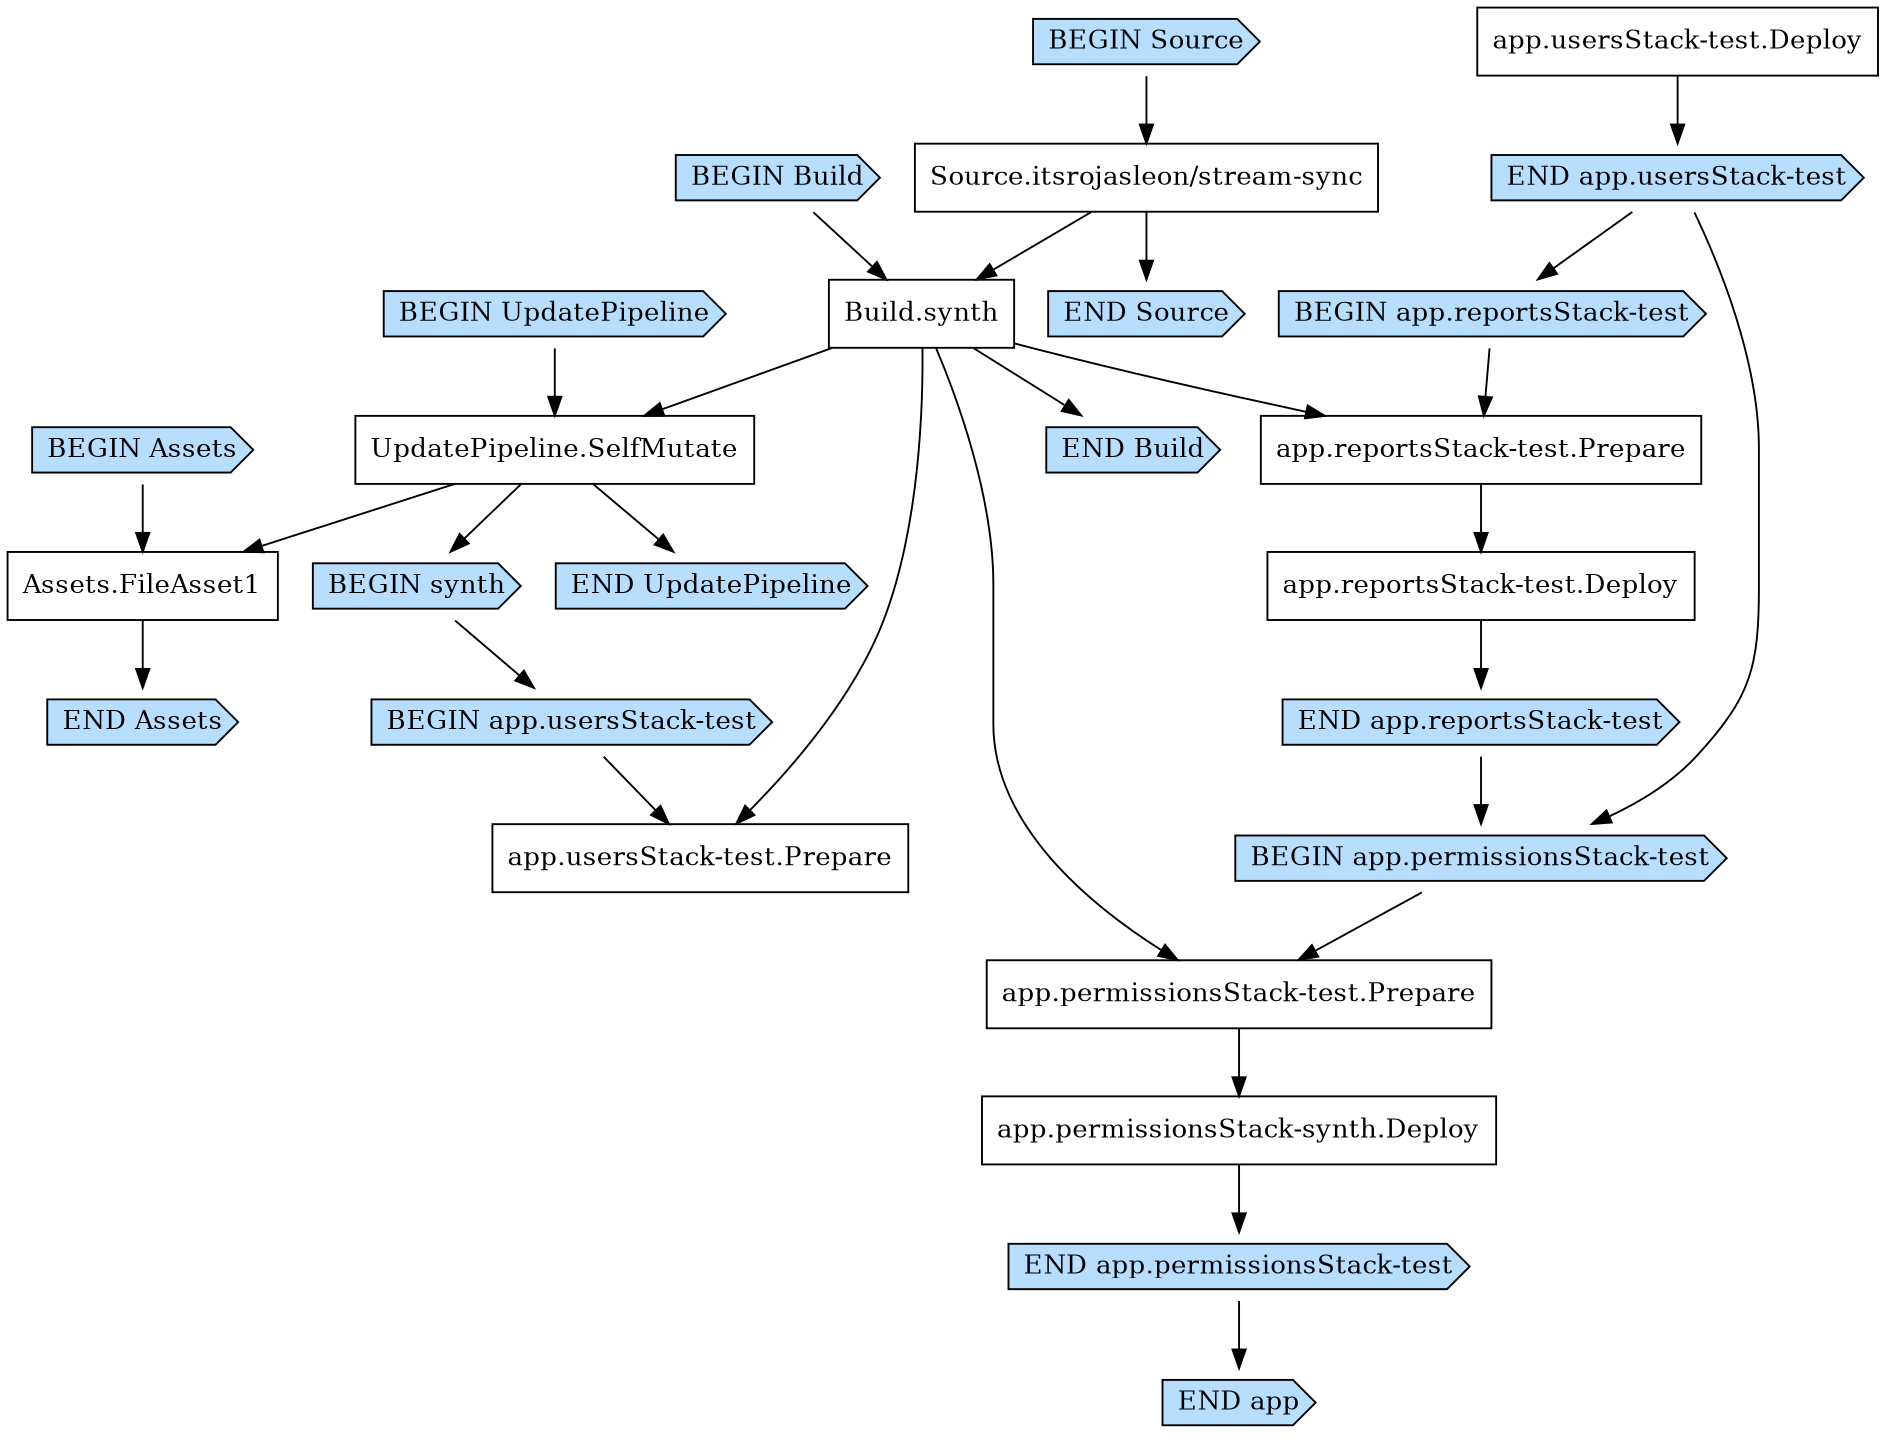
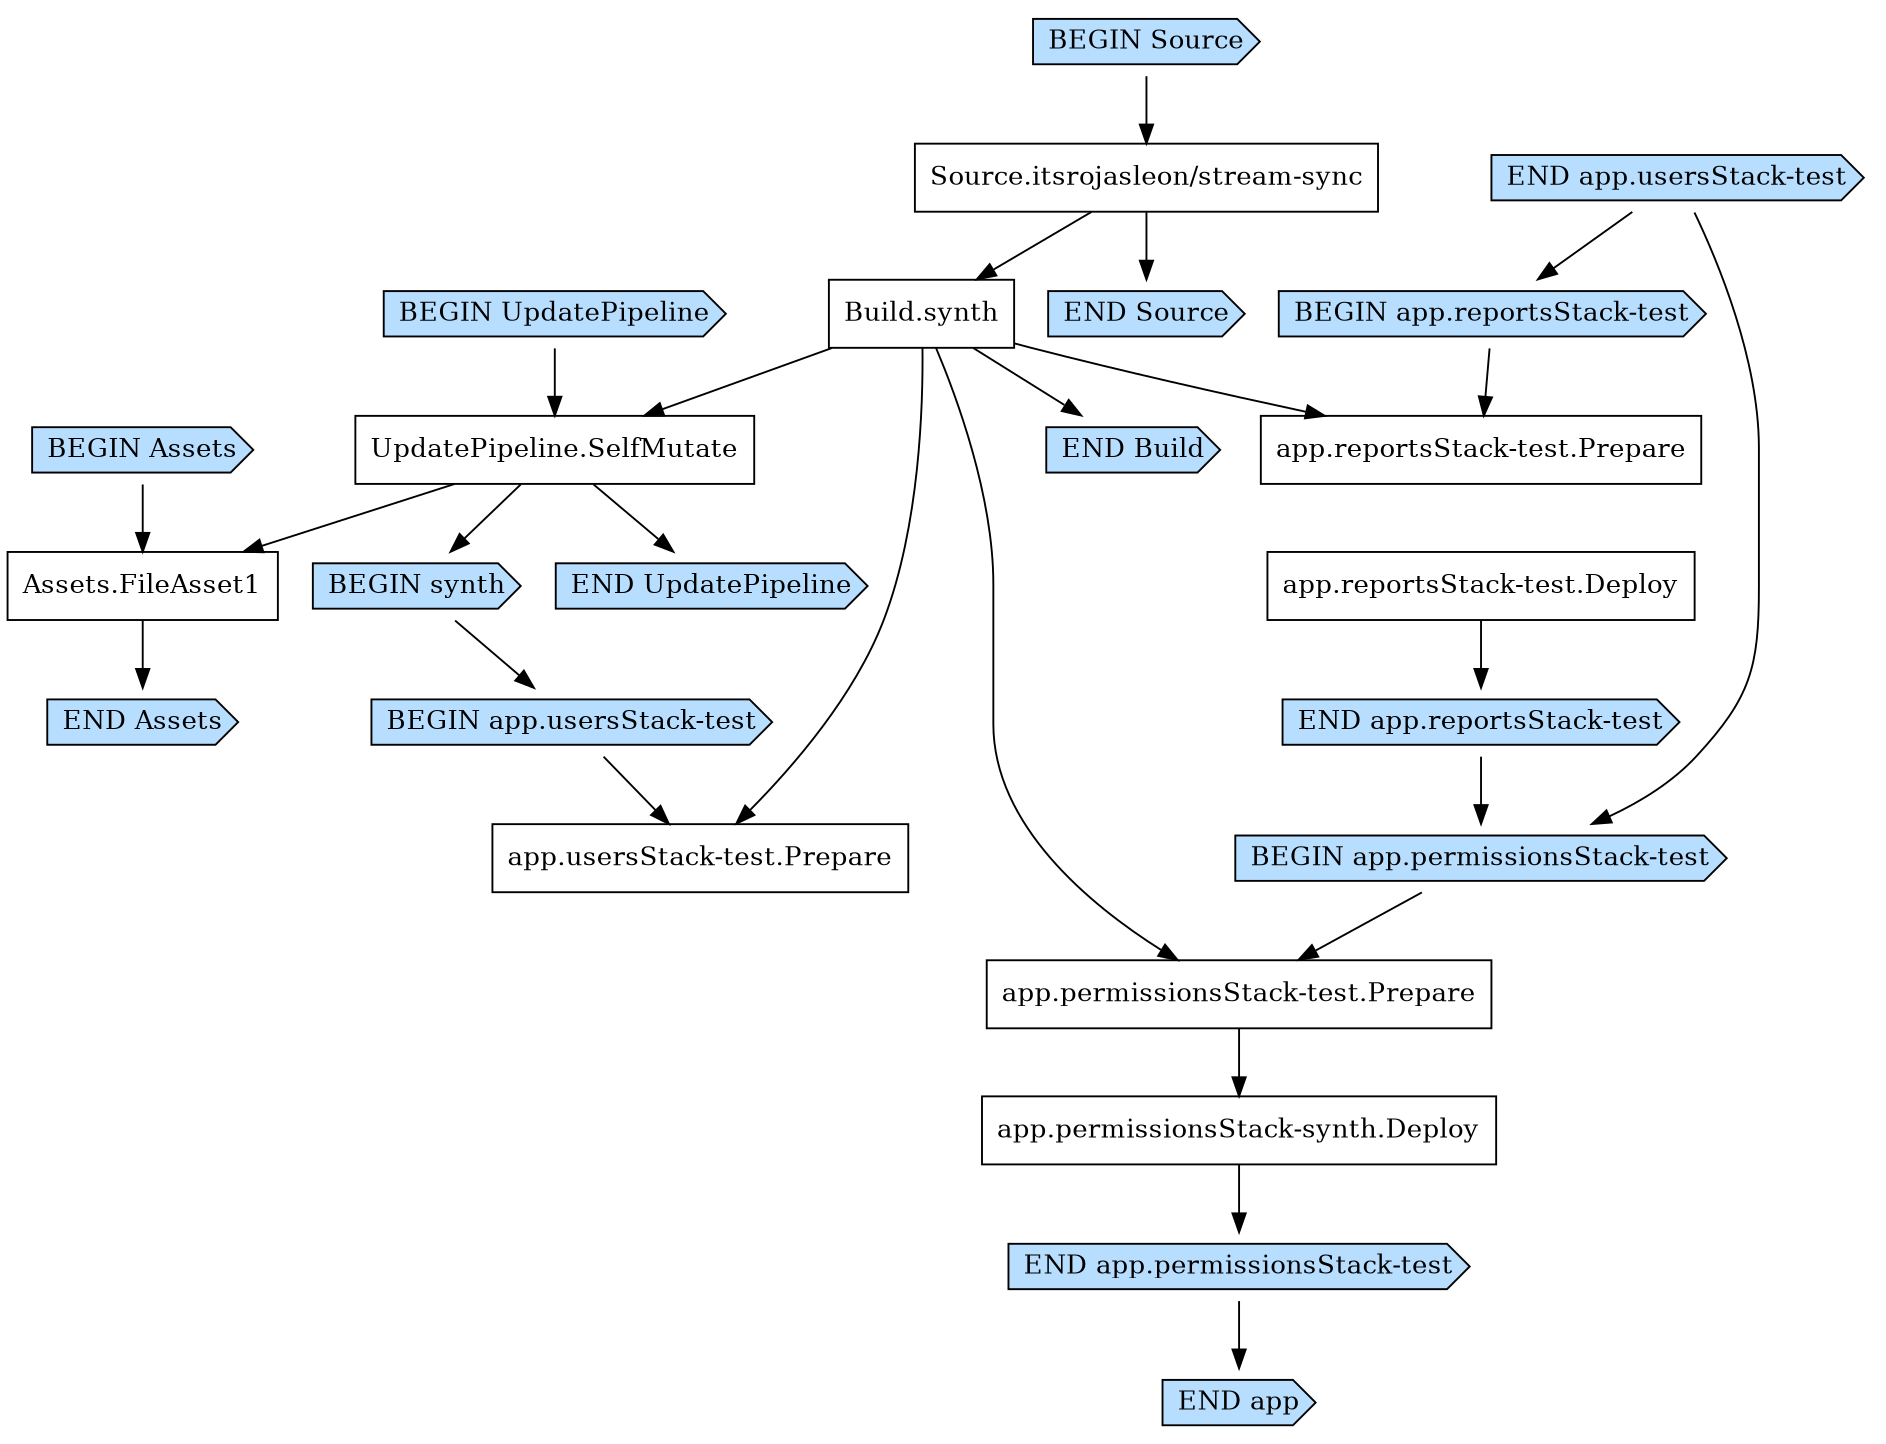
node "app.usersStack-test.Deploy": removed
node "BEGIN Build": removed
edge "app.reportsStack-test.Prepare" -> "app.reportsStack-test.Deploy": removed
